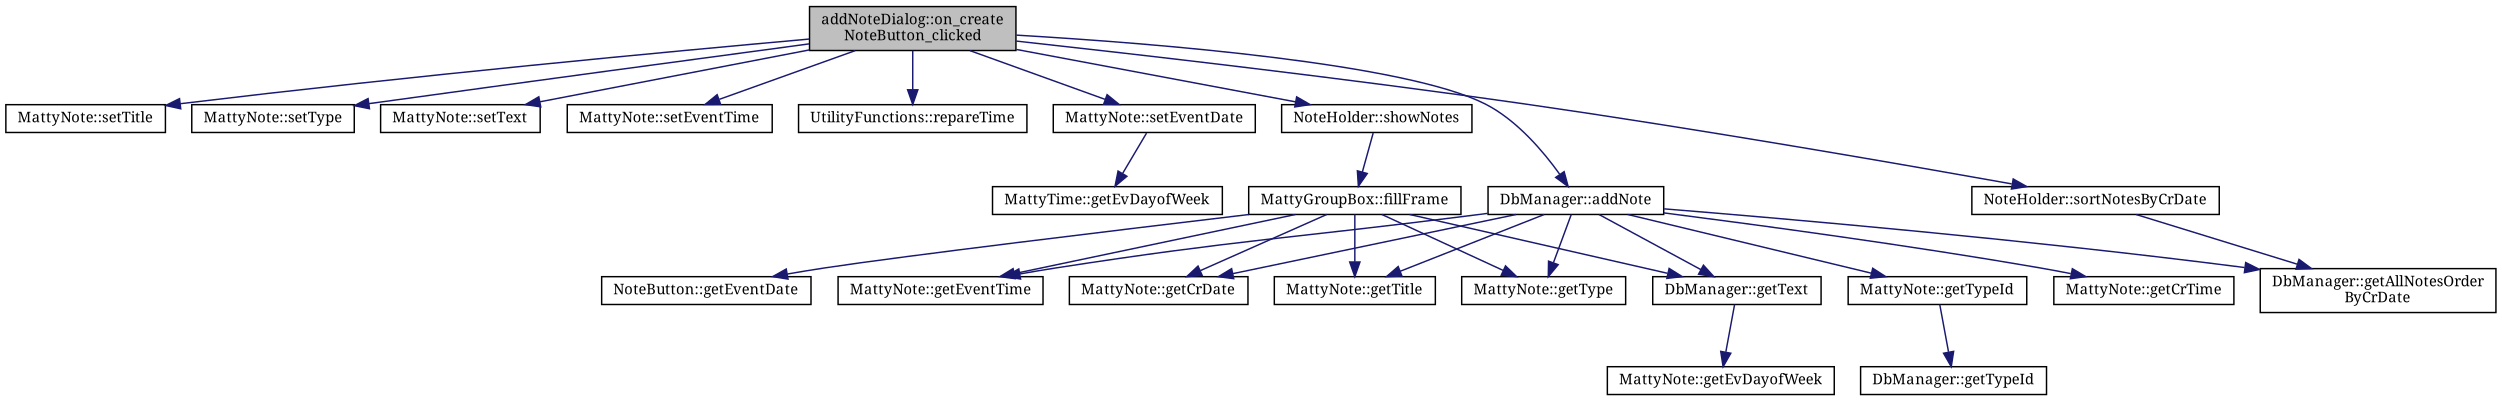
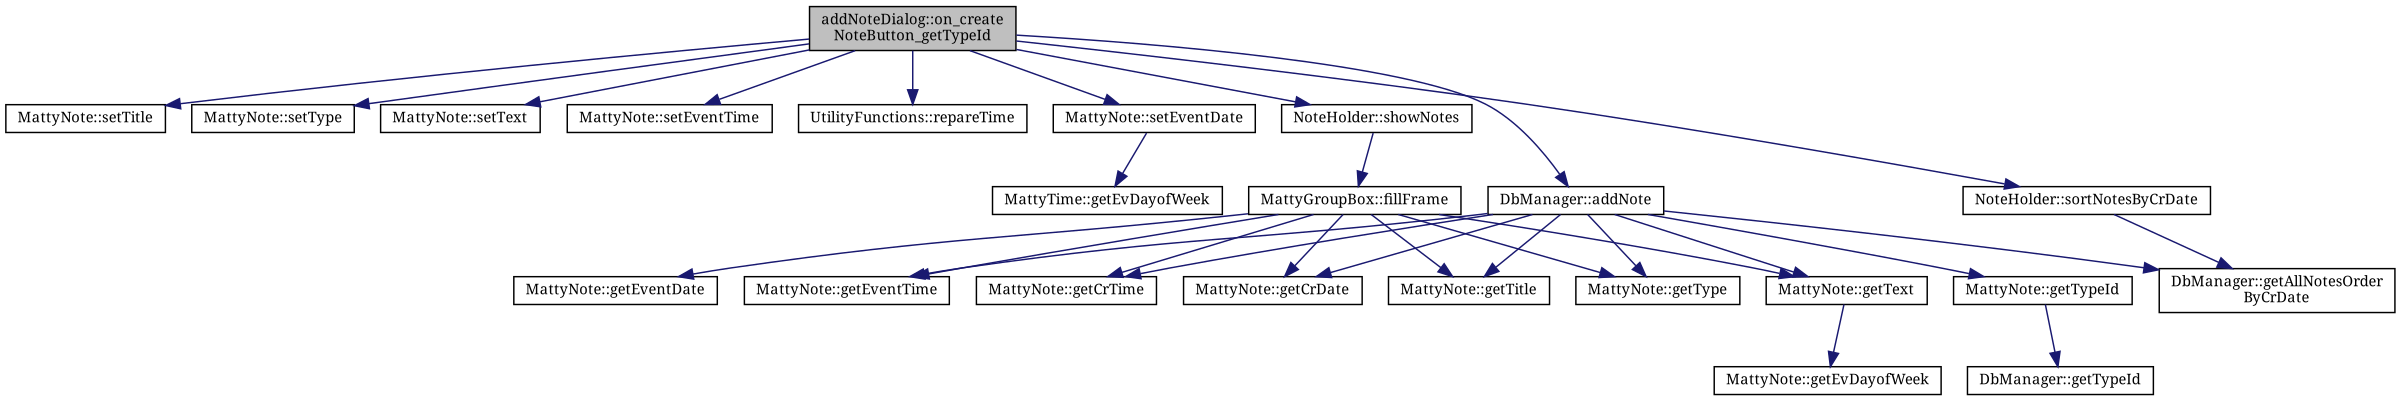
node "addNoteDialog::on_create NoteButton_clicked": label "addNoteDialog::on_create NoteButton_clicked" -> "addNoteDialog::on_create NoteButton_getTypeId"
edge "MattyGroupBox::fillFrame" -> "MattyNote::getCrTime": added
node "NoteButton::getEventDate": label "NoteButton::getEventDate" -> "MattyNote::getEventDate"
node "DbManager::getText": label "DbManager::getText" -> "MattyNote::getText"
